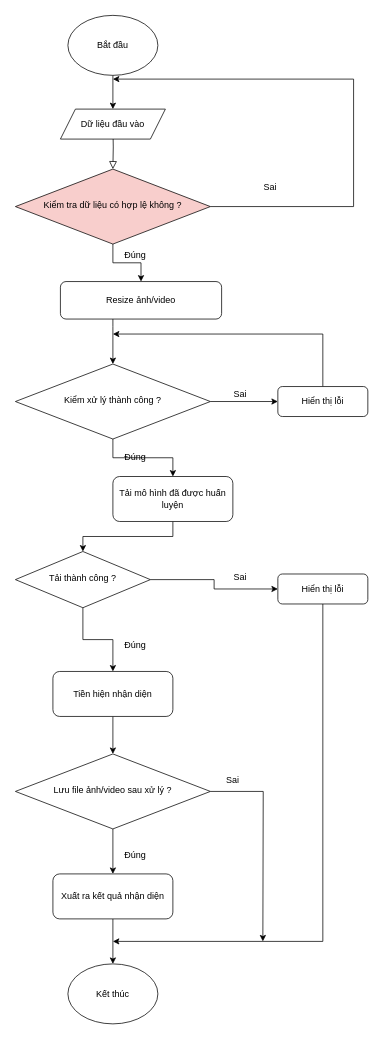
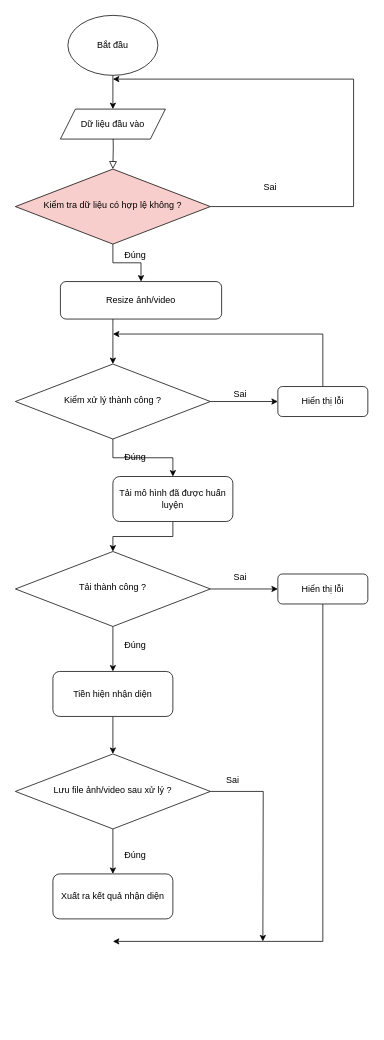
node "Tải thành công ?": size 135x56 -> 195x75
edge "Xuất ra kết quả nhận diện" -> "Kết thúc": removed
node "Kết thúc": removed
